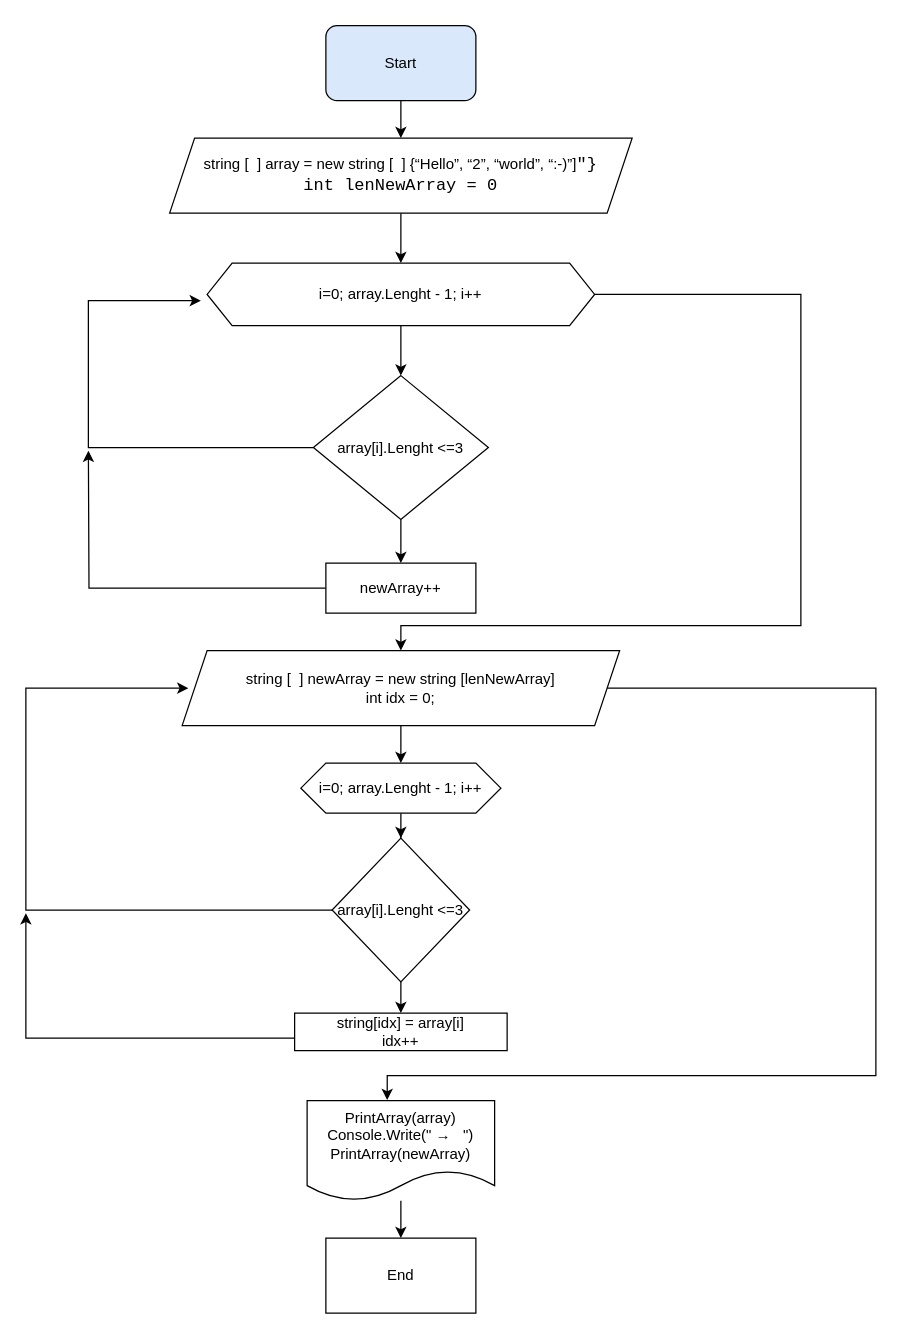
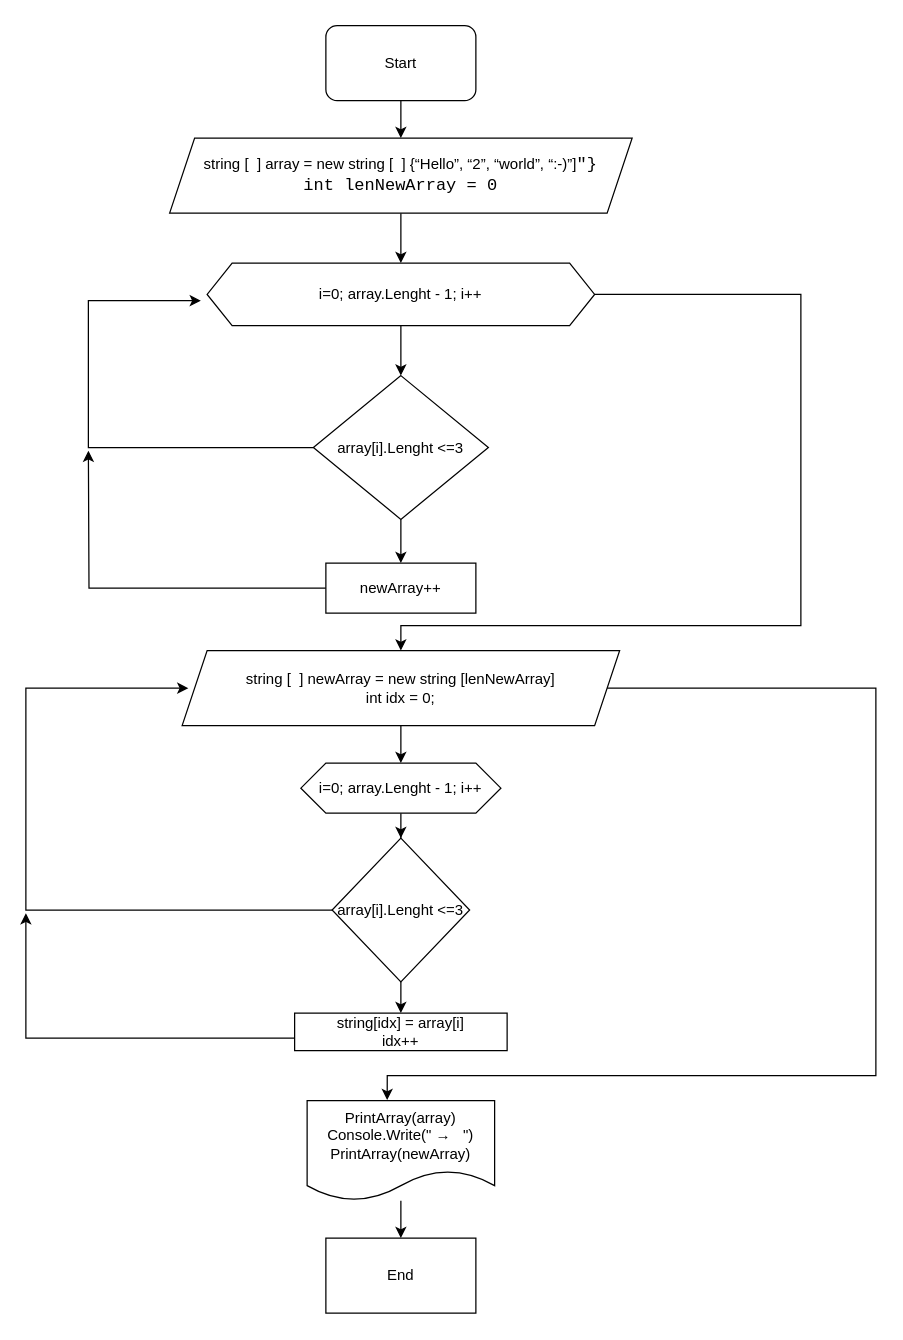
node "Start": fillcolor #dae8fc -> #ffffff
